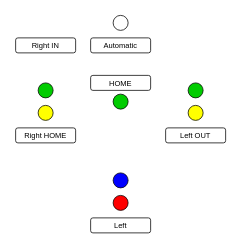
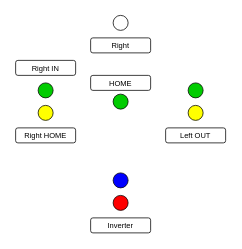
node "Right IN": moved (45, 45) -> (45, 68)
node "Automatic": label "Automatic" -> "Right"
node "Left": label "Left" -> "Inverter"
